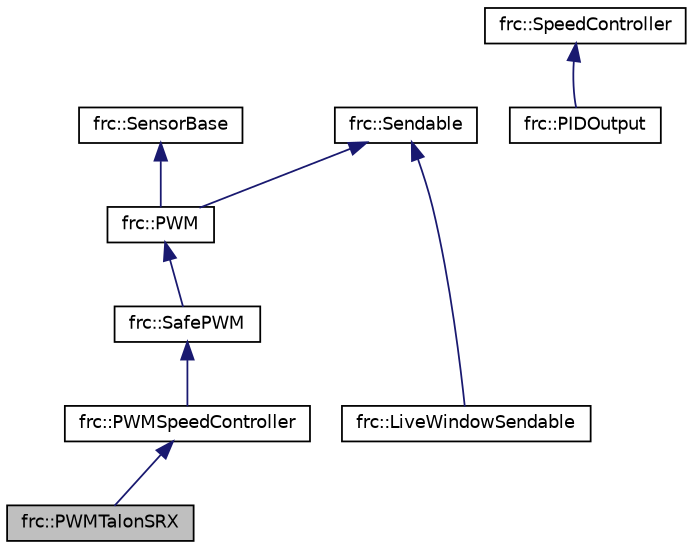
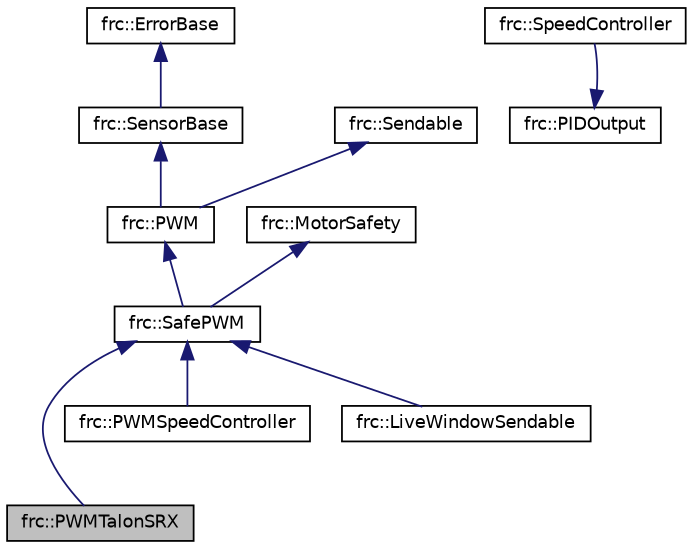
node "frc::ErrorBase": added
edge "frc::PIDOutput" -> "frc::SpeedController": reversed
node "frc::MotorSafety": added
edge "frc::LiveWindowSendable" -> "frc::Sendable": now "frc::LiveWindowSendable" -> "frc::SafePWM"
edge "frc::PWMTalonSRX" -> "frc::PWMSpeedController": now "frc::PWMTalonSRX" -> "frc::SafePWM"
